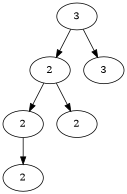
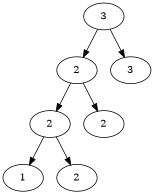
node "1": added
